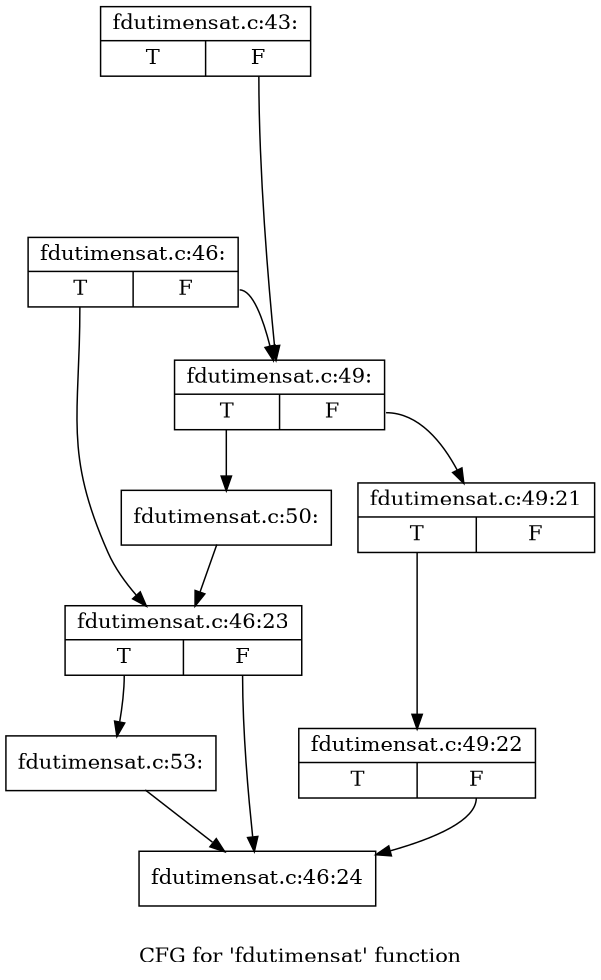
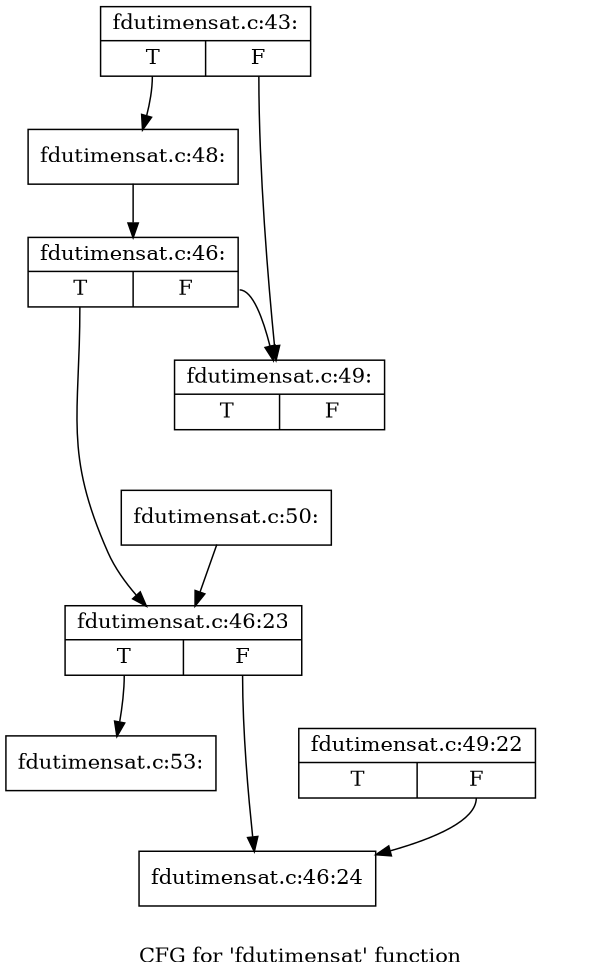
node "fdutimensat.c:48:": added
edge "fdutimensat.c:49:" -> "fdutimensat.c:50:": removed
node "fdutimensat.c:49:21": removed
edge "fdutimensat.c:53:" -> "fdutimensat.c:46:24": removed
